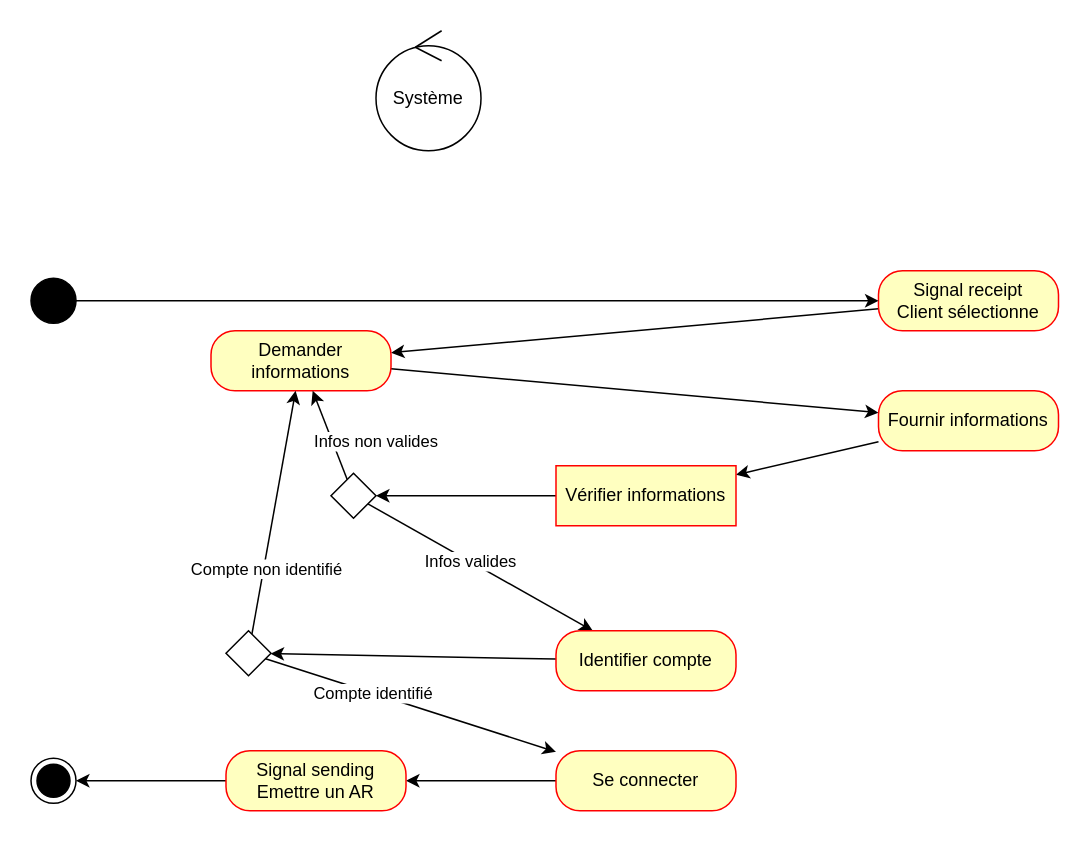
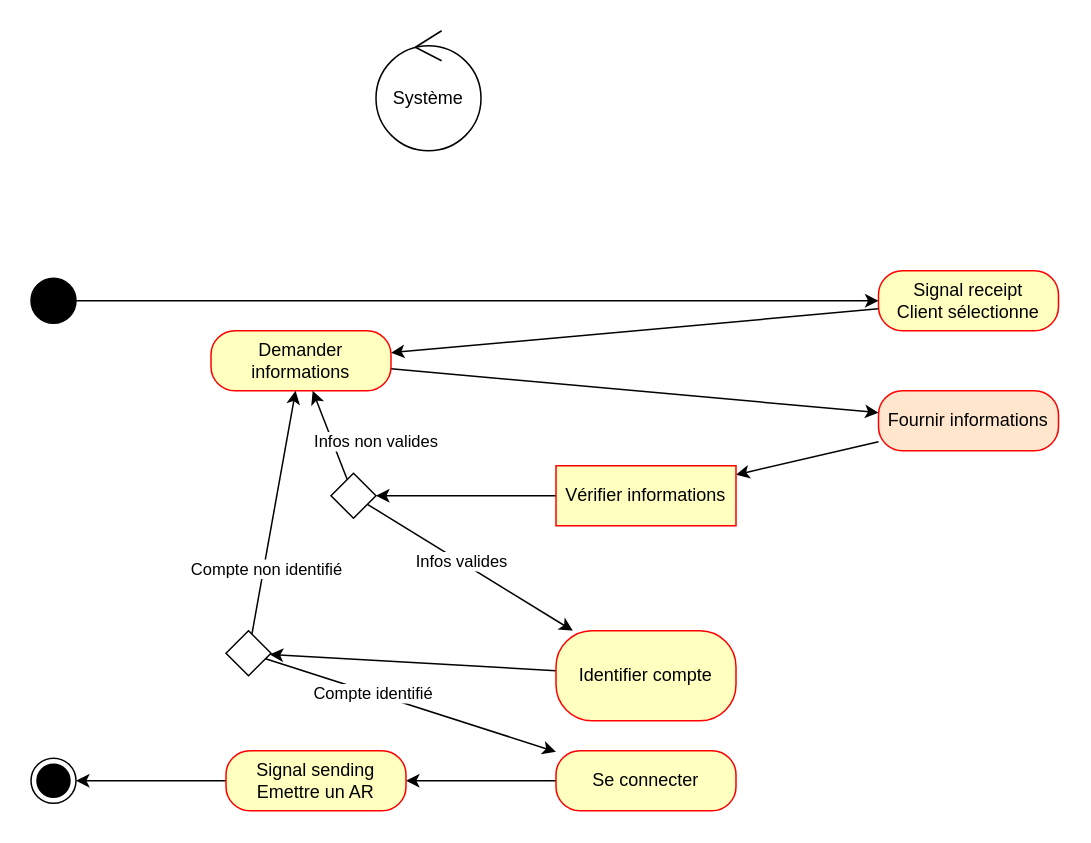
node "Fournir informations": fillcolor #ffffc0 -> #ffe6cc
node "Identifier compte": size 180x60 -> 180x90
